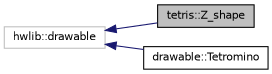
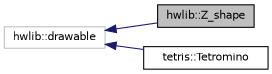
node "tetris::Z_shape": label "tetris::Z_shape" -> "hwlib::Z_shape"
node "drawable::Tetromino": label "drawable::Tetromino" -> "tetris::Tetromino"
